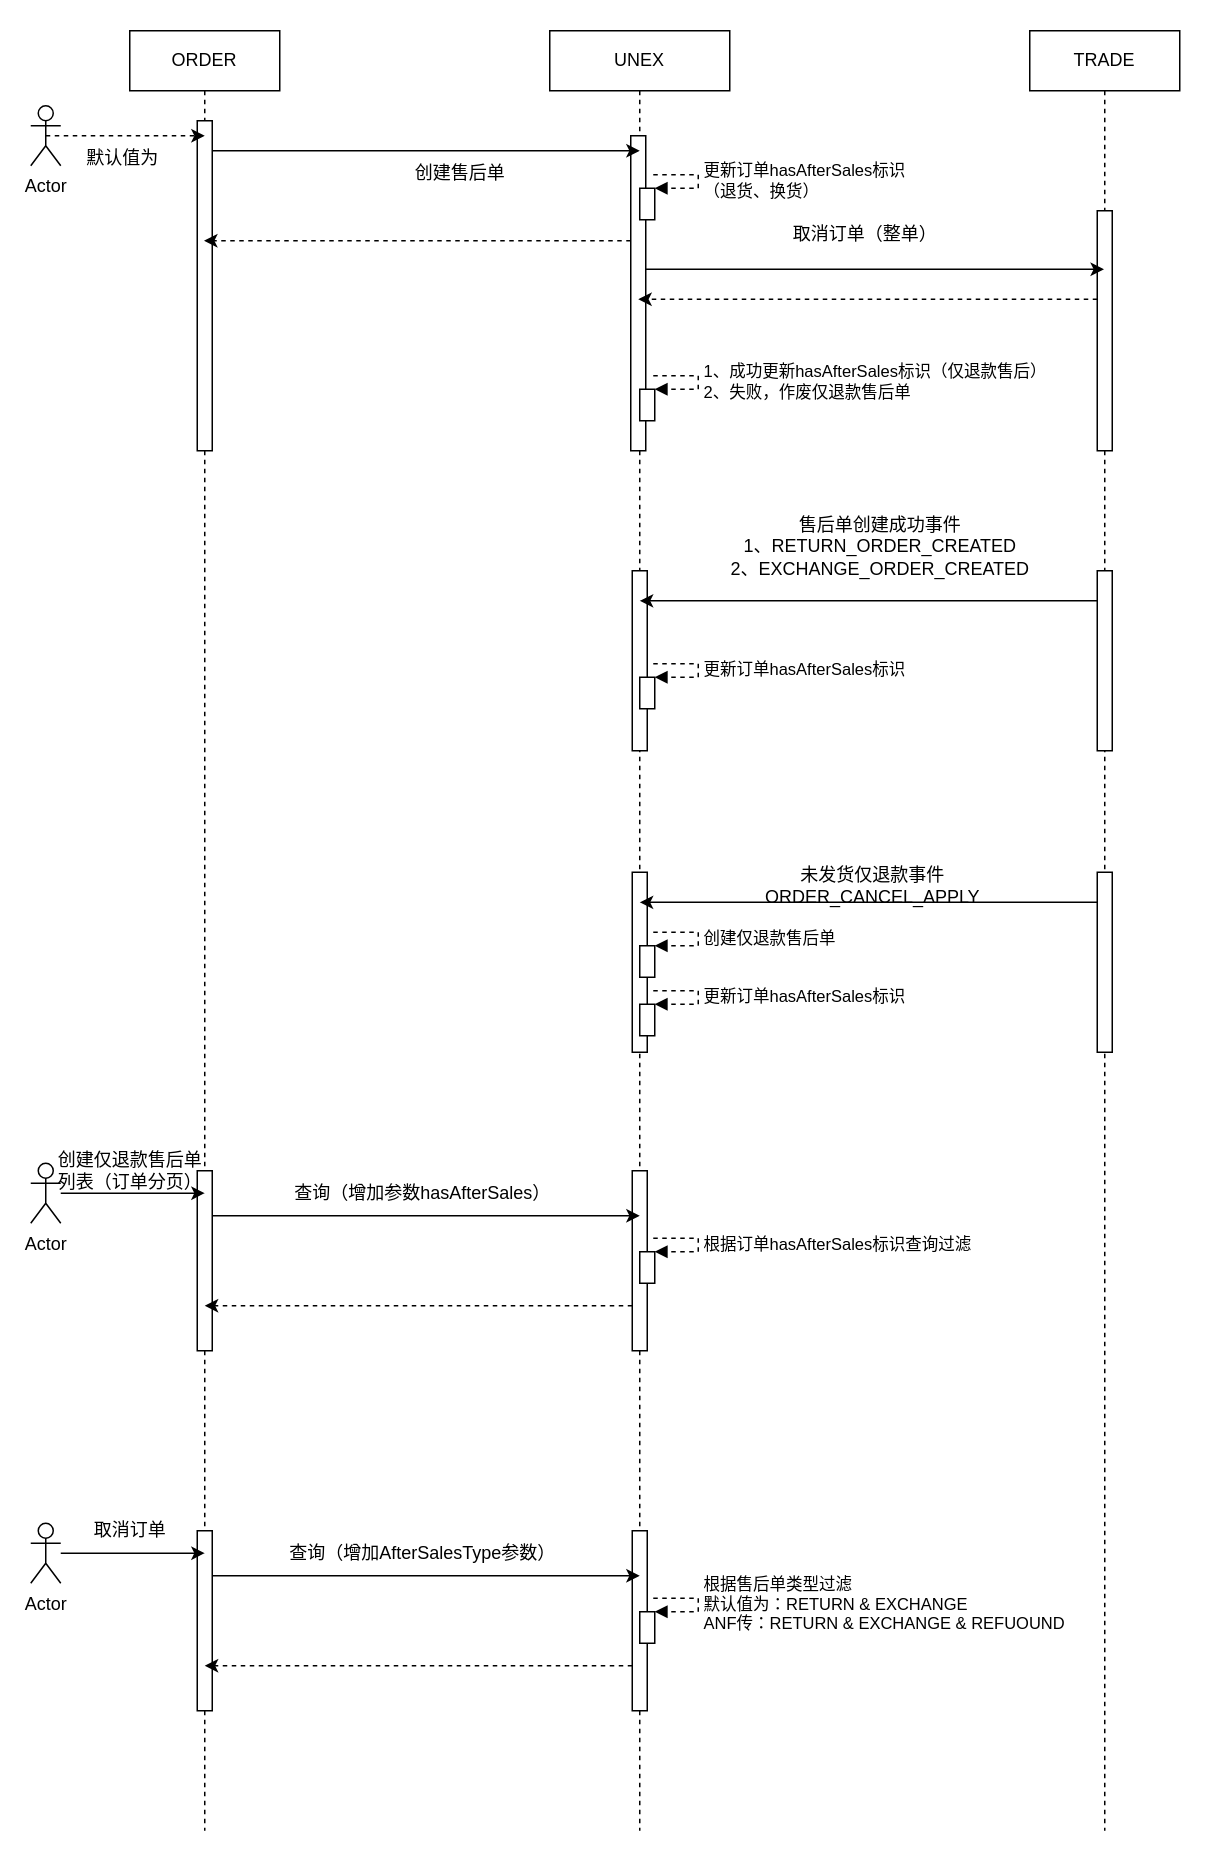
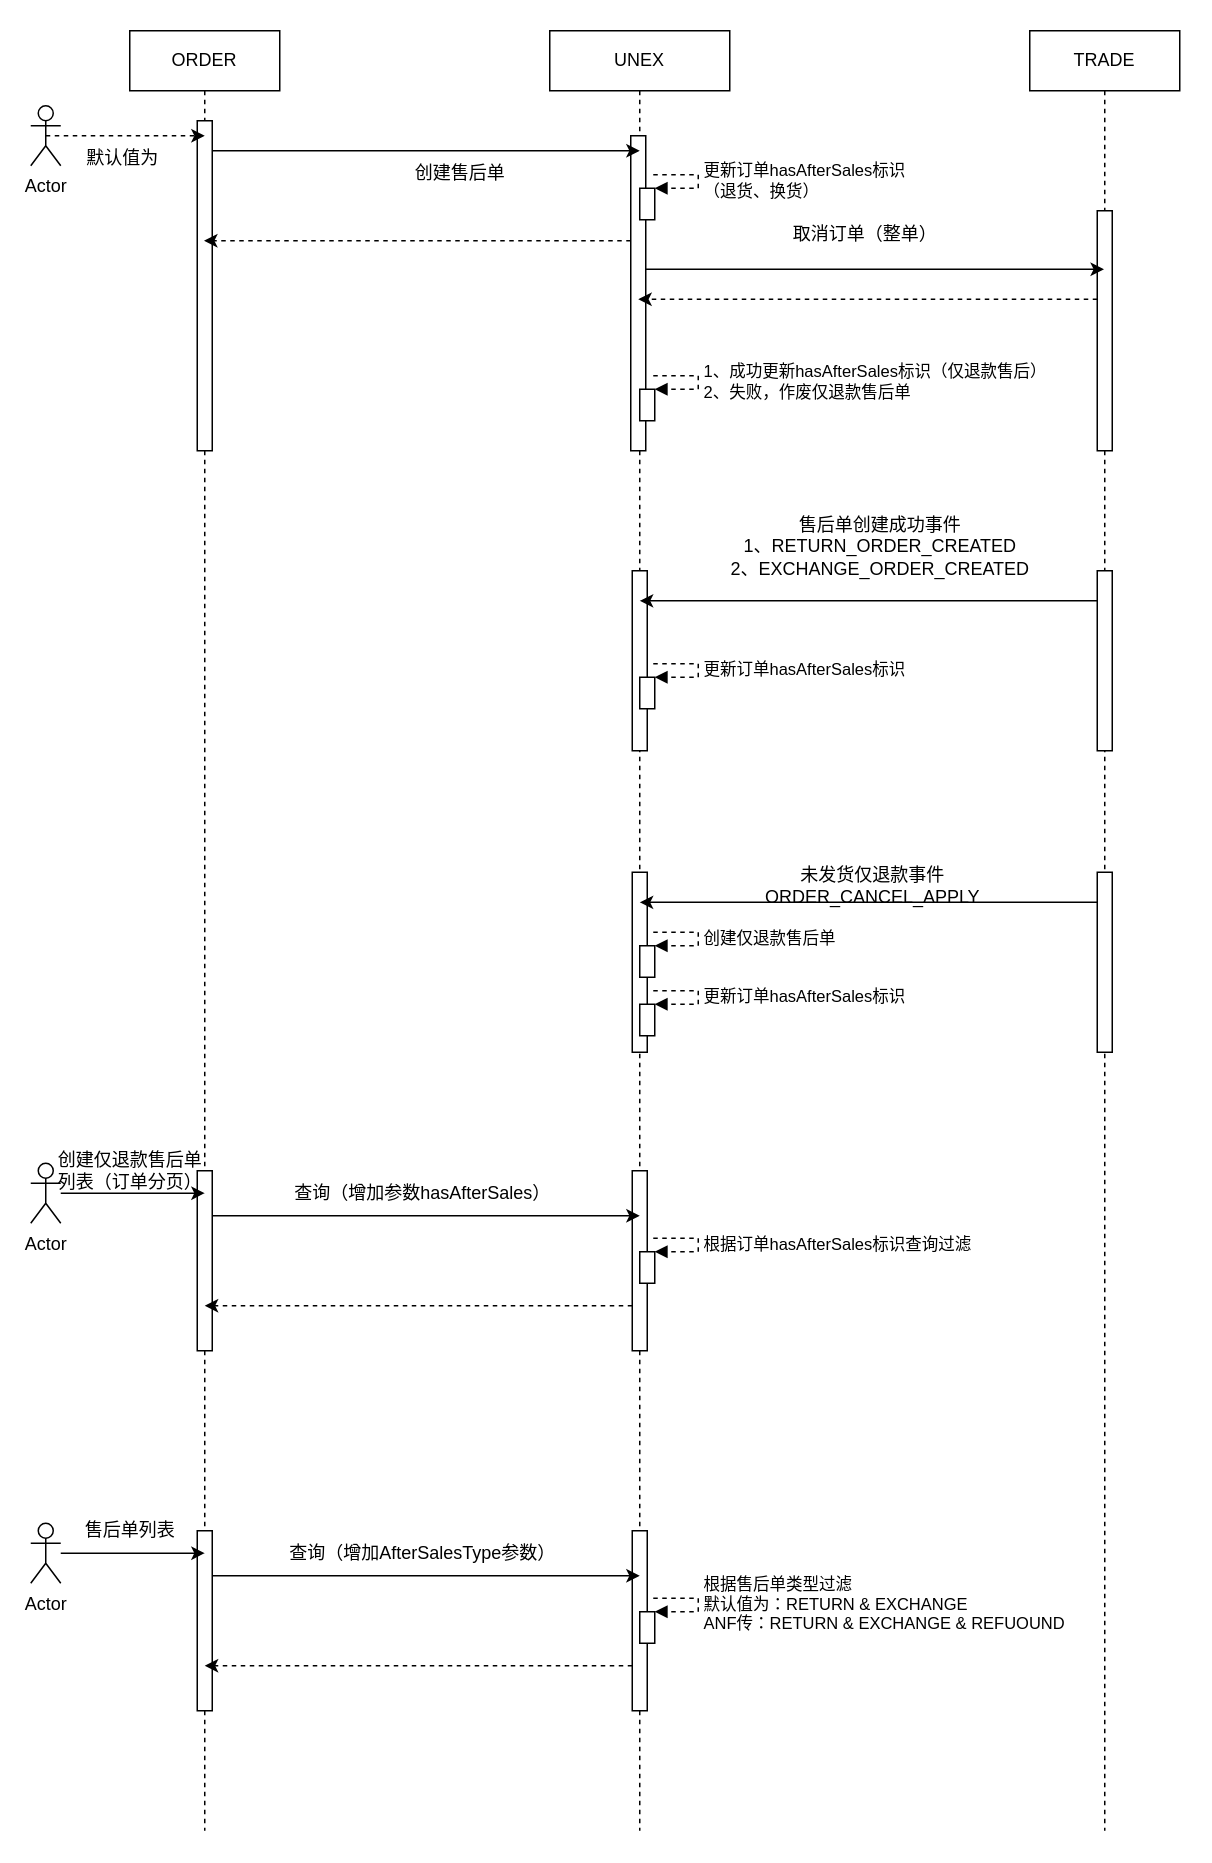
node "取消订单": label "取消订单" -> "售后单列表"
